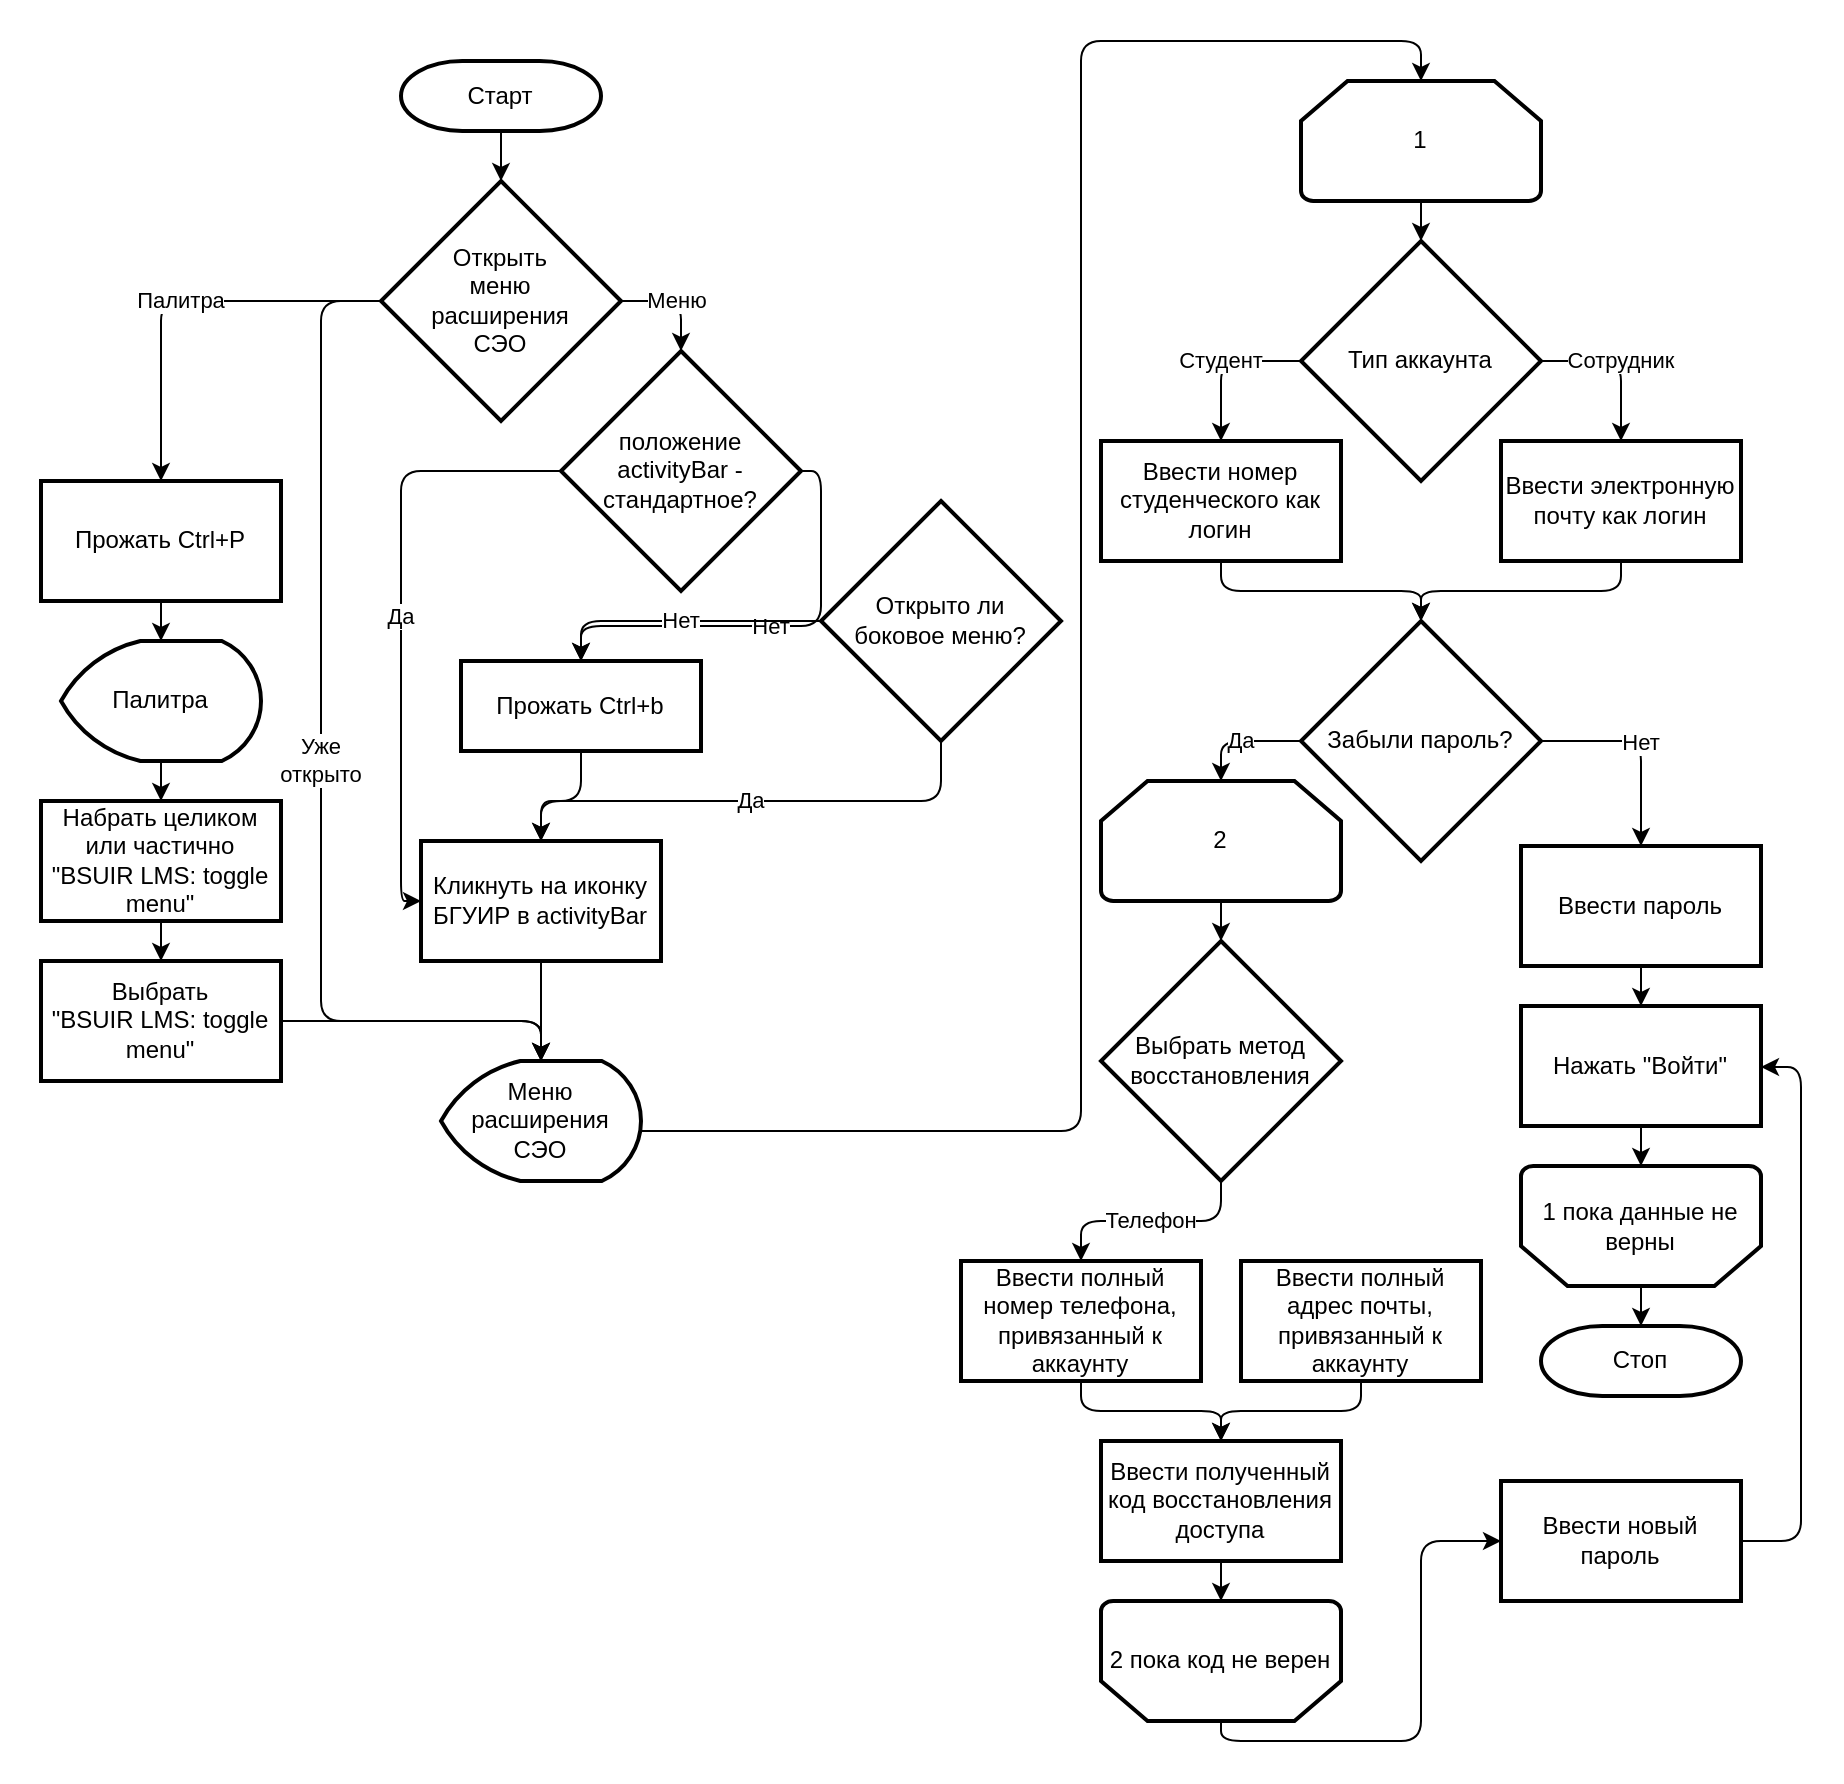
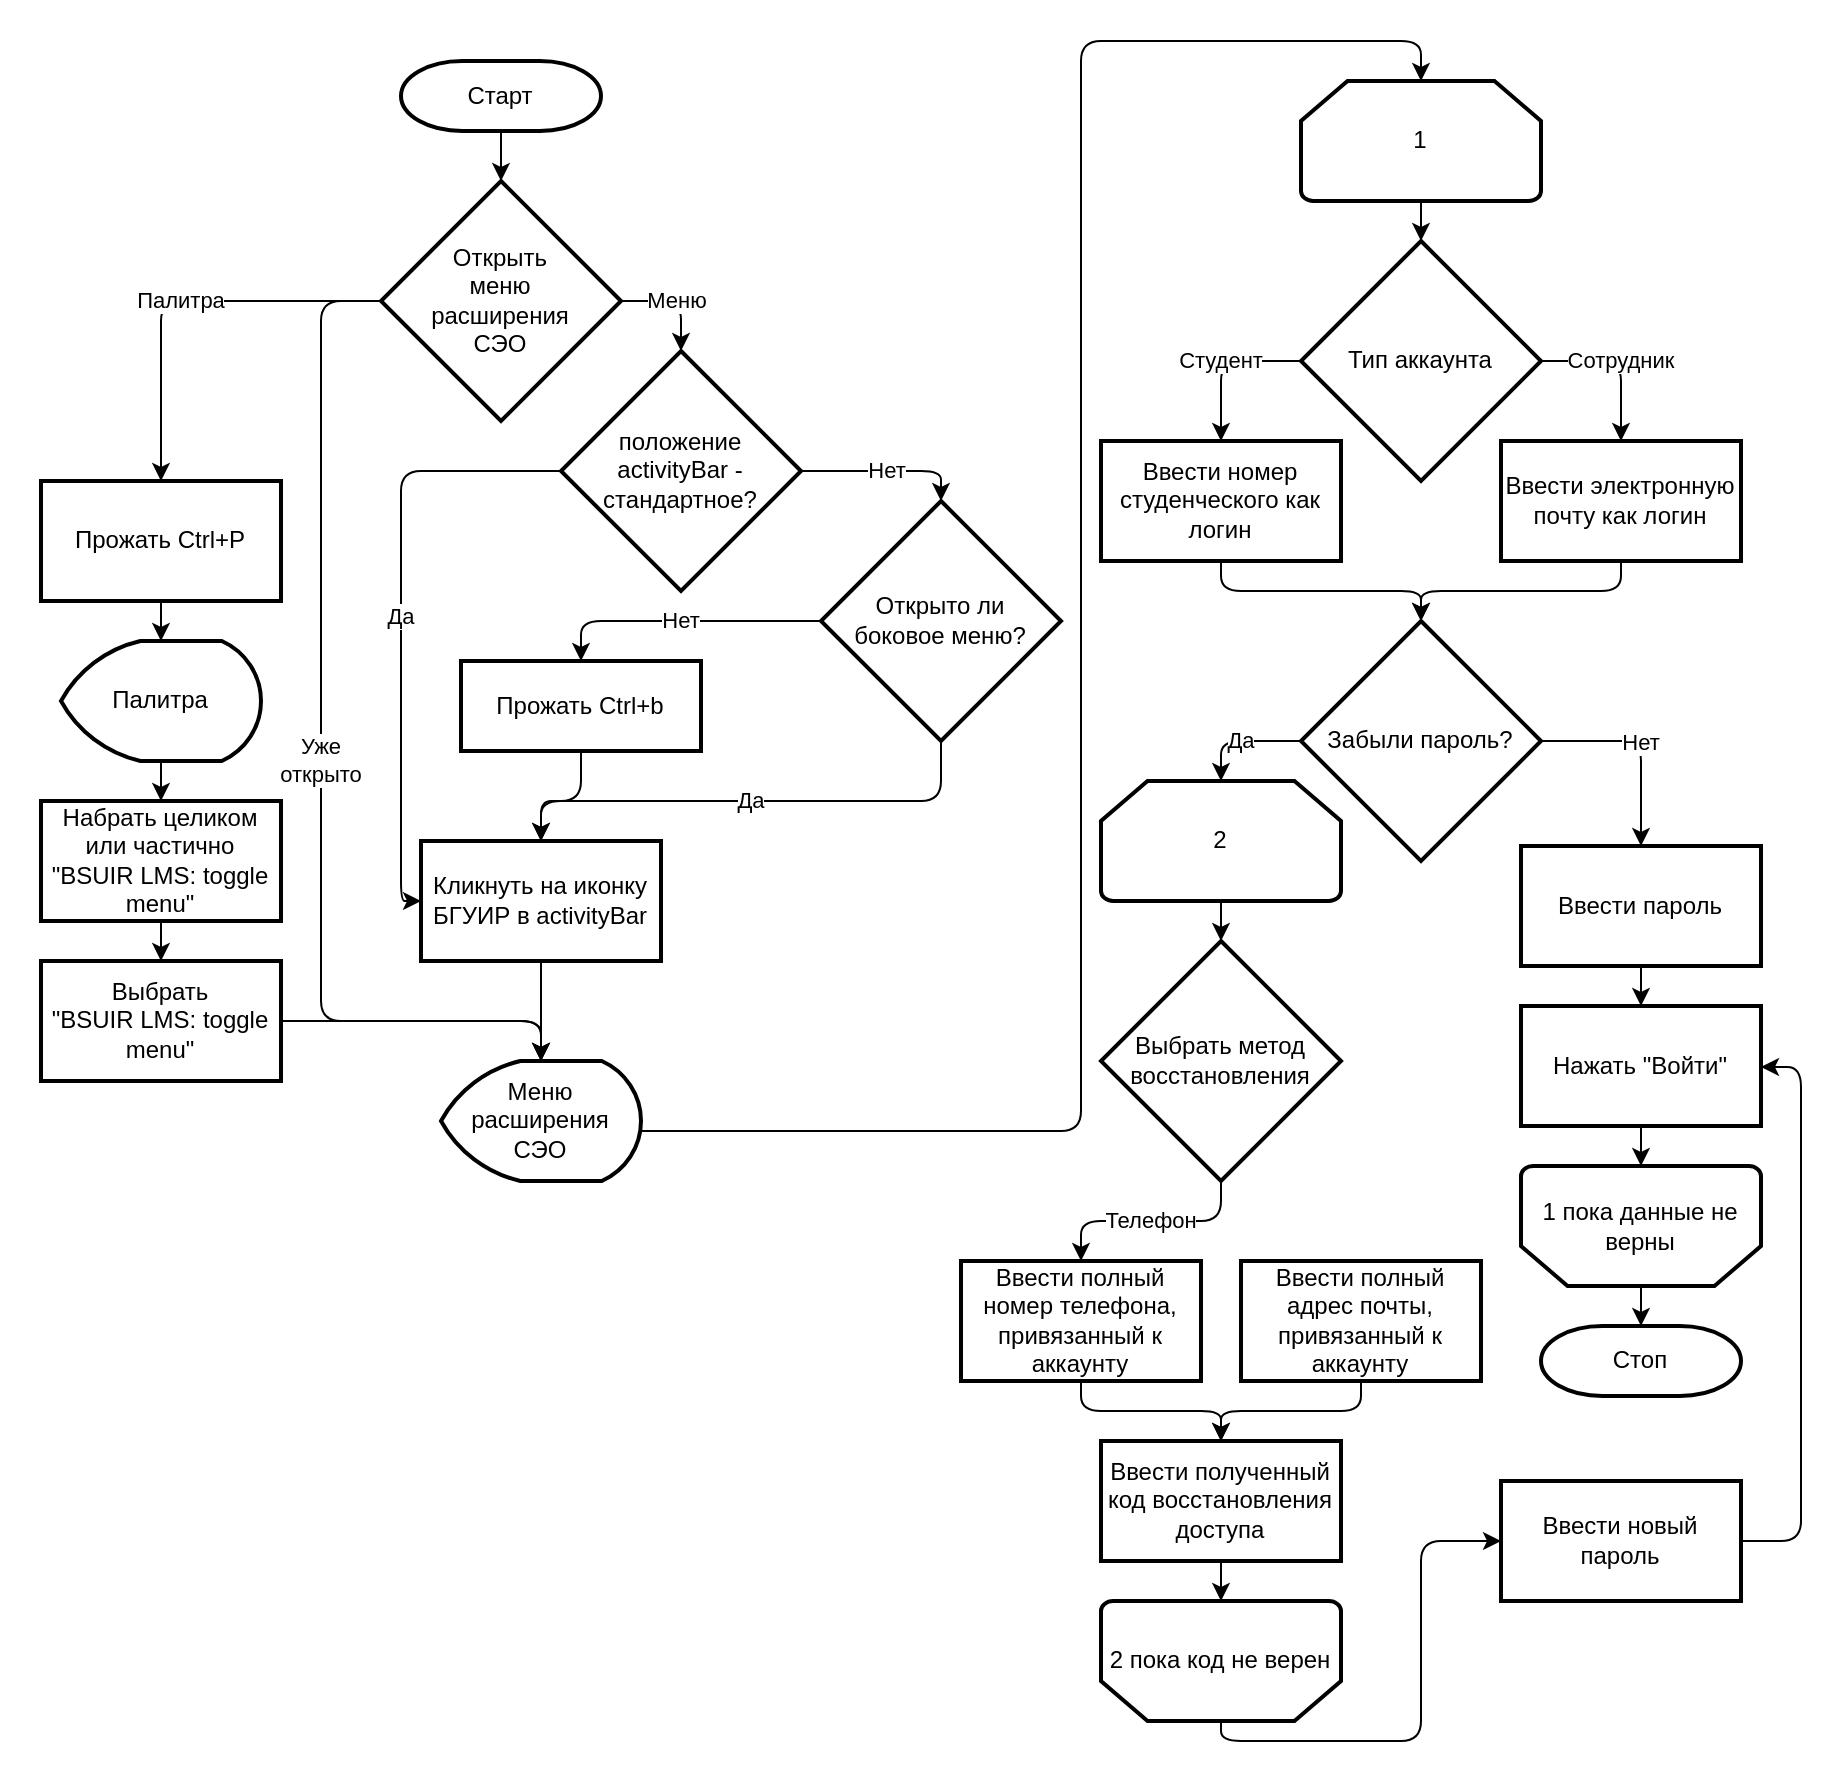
edge "положение activityBar - стандартное?" -> "Прожать Ctrl+b": now "положение activityBar - стандартное?" -> "Открыто ли боковое меню?"
